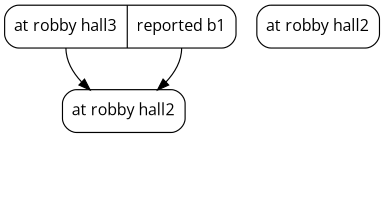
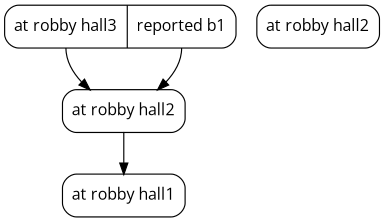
node "at robby hall1": added
